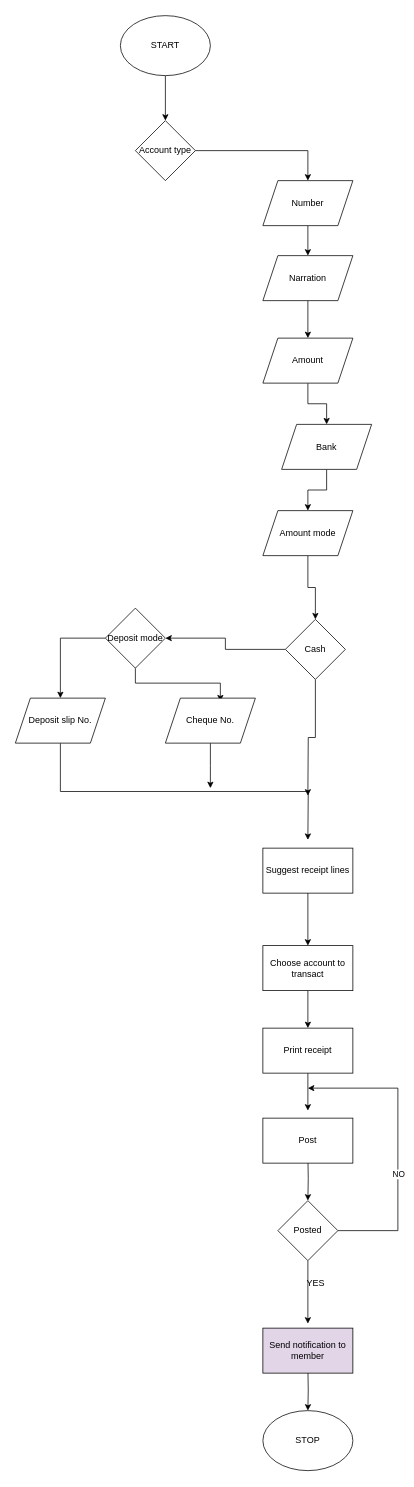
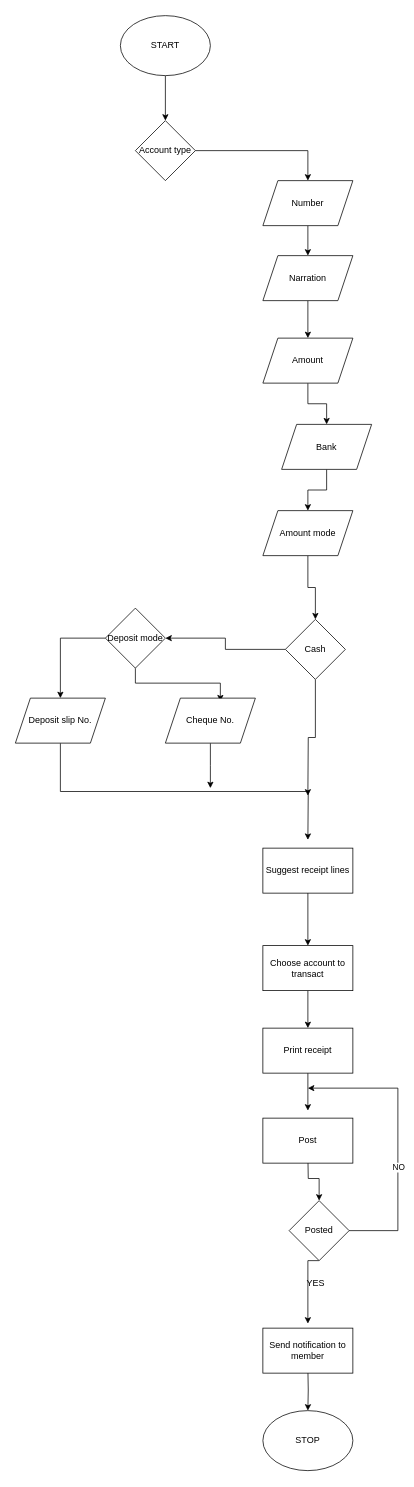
node "Posted": moved (308, 1230) -> (319, 1230)
node "Send notification to member": fillcolor #e1d5e7 -> #ffffff
